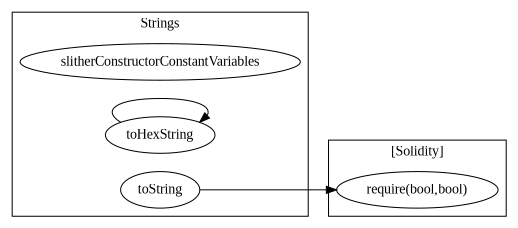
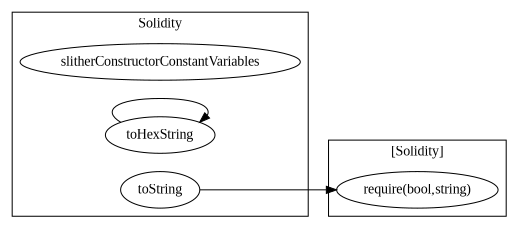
cluster "Strings": label "Strings" -> "Solidity"
node "require(bool,bool)": label "require(bool,bool)" -> "require(bool,string)"
